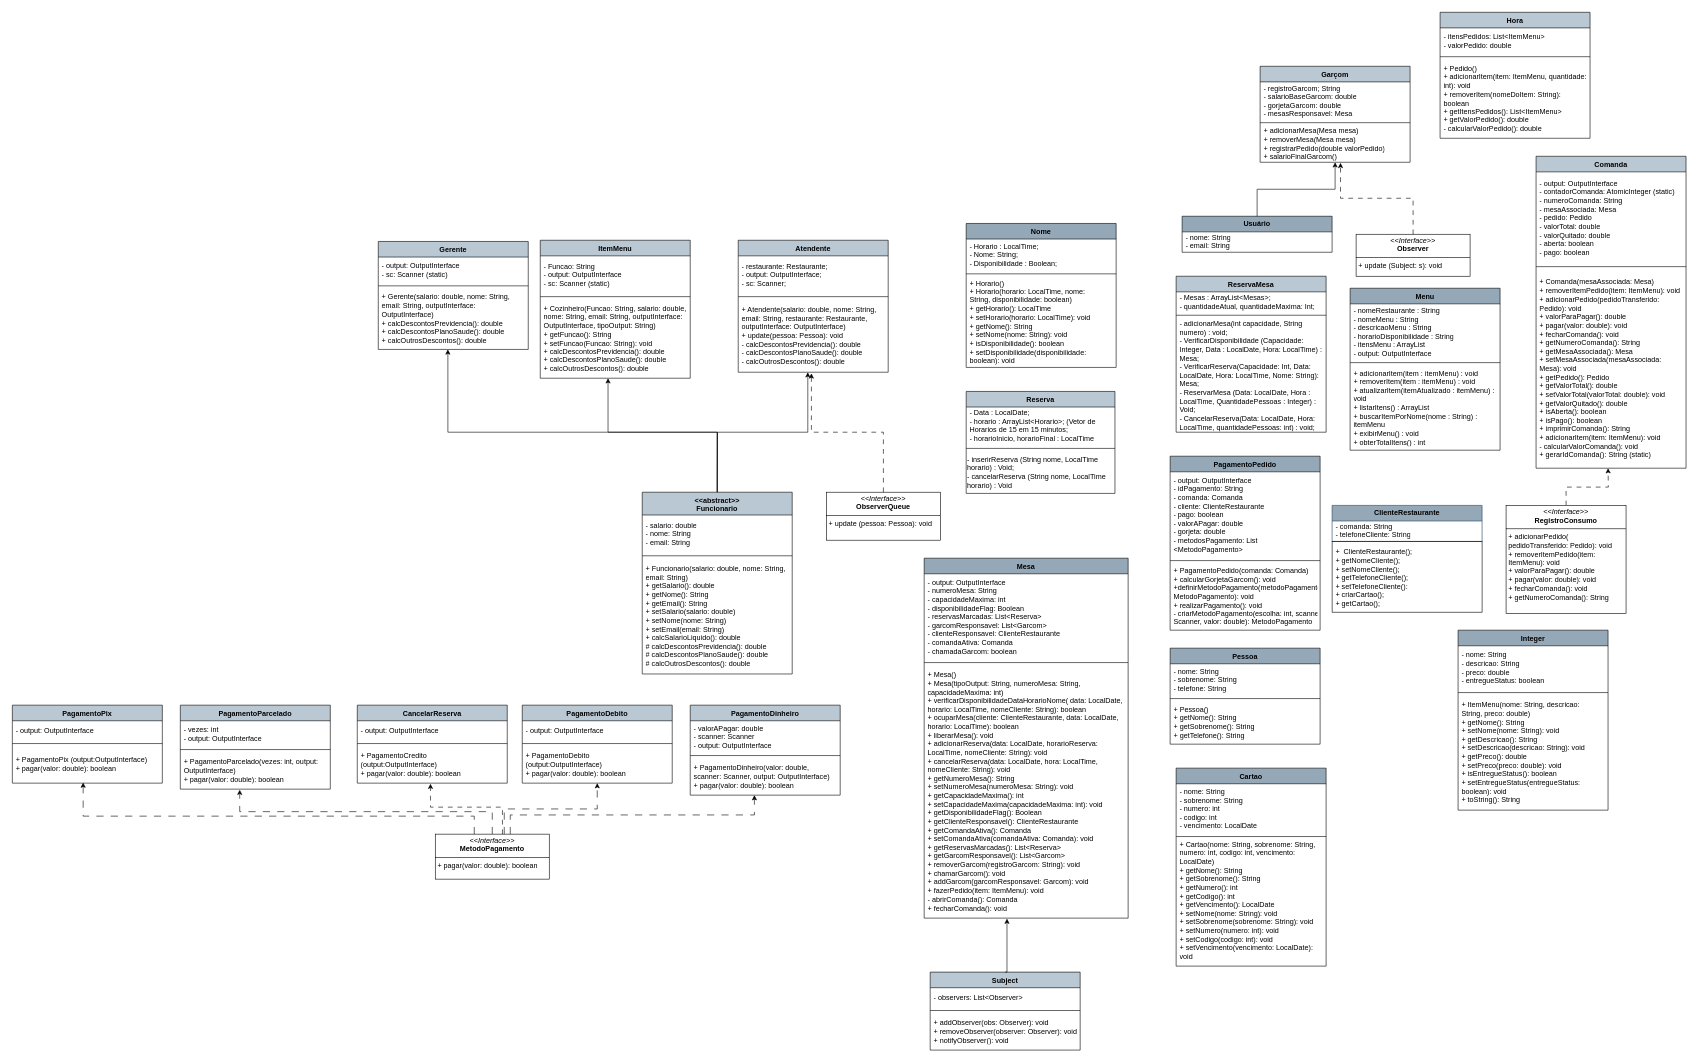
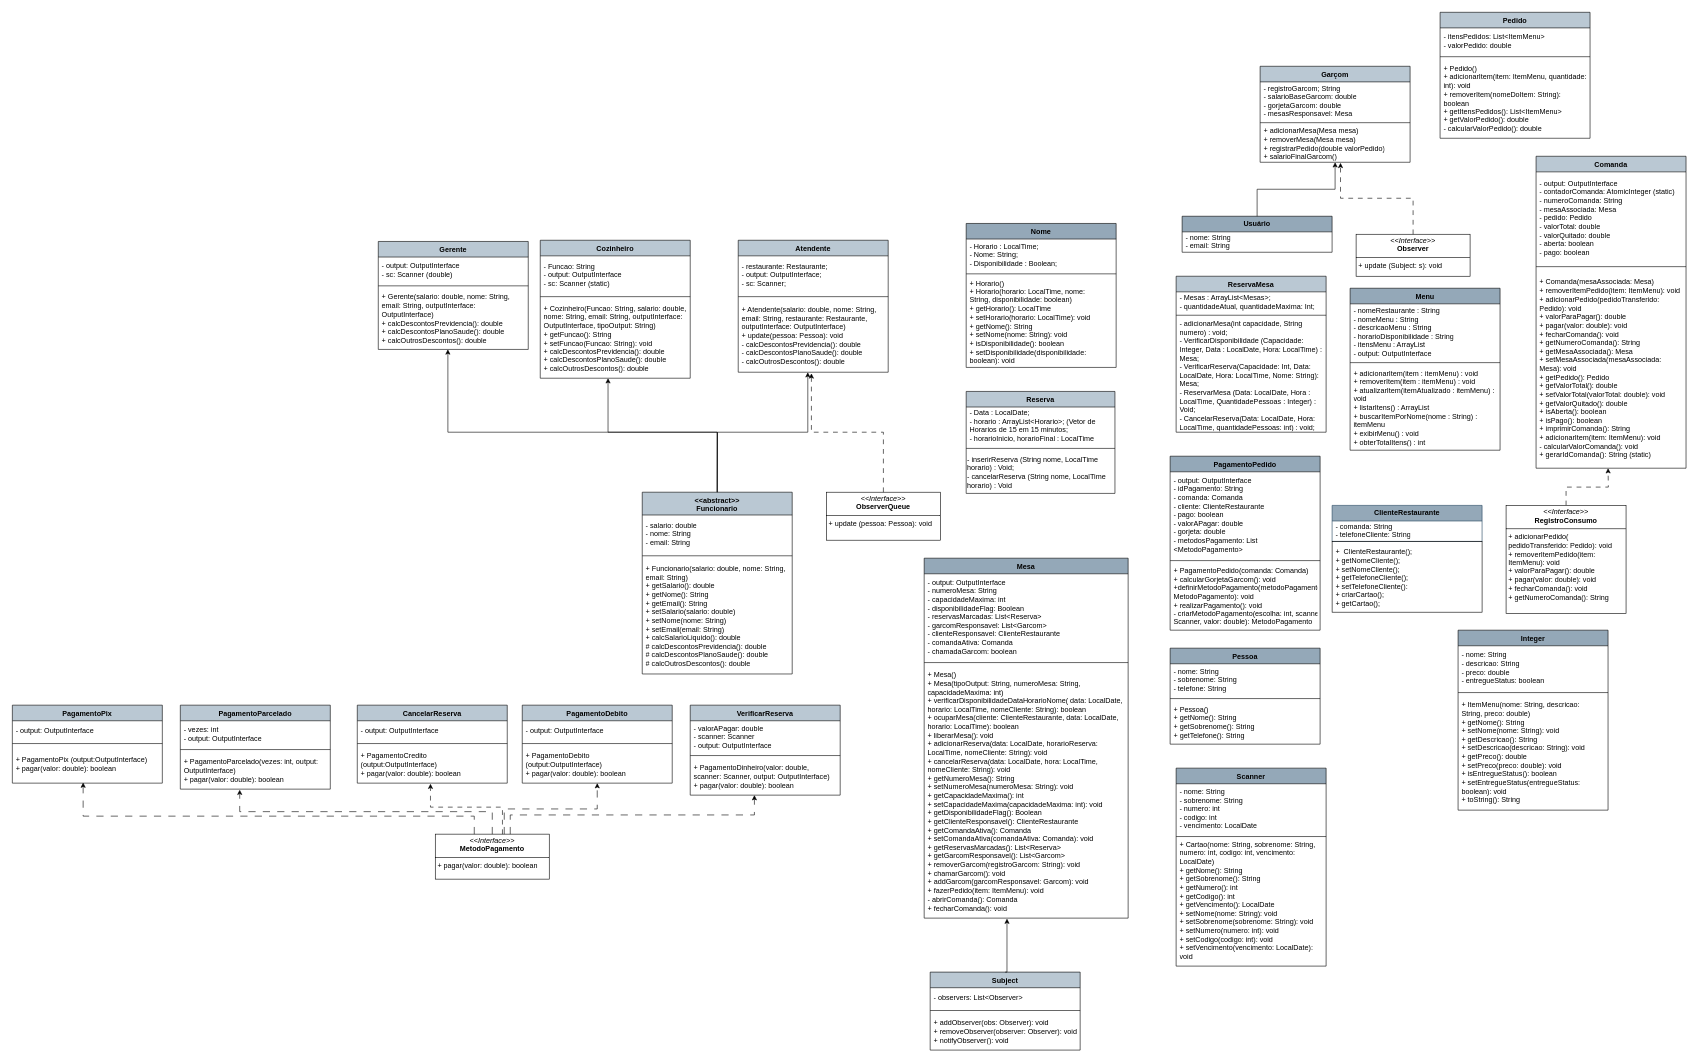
node "Hora": label "Hora" -> "Pedido"
node "ItemMenu": label "ItemMenu" -> "Cozinheiro"
node "- output: OutputInterface - sc: Scanner (static)": label "- output: OutputInterface - sc: Scanner (static)" -> "- output: OutputInterface - sc: Scanner (double)"
node "PagamentoDinheiro": label "PagamentoDinheiro" -> "VerificarReserva"
node "Cartao": label "Cartao" -> "Scanner"
